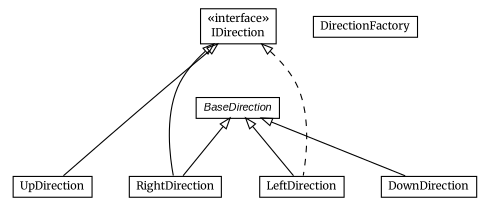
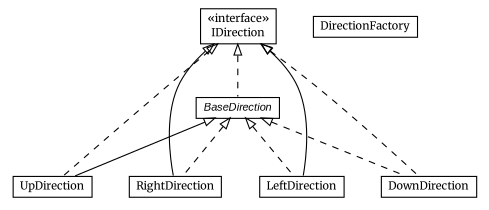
edge "BaseDirection" -> "IDirection": added
edge "LeftDirection" -> "IDirection": style dashed -> solid
edge "DownDirection" -> "IDirection": added
edge "UpDirection" -> "IDirection": style solid -> dashed
edge "UpDirection" -> "BaseDirection": added
edge "DownDirection" -> "BaseDirection": style solid -> dashed
edge "RightDirection" -> "BaseDirection": style solid -> dashed
edge "LeftDirection" -> "BaseDirection": style solid -> dashed
